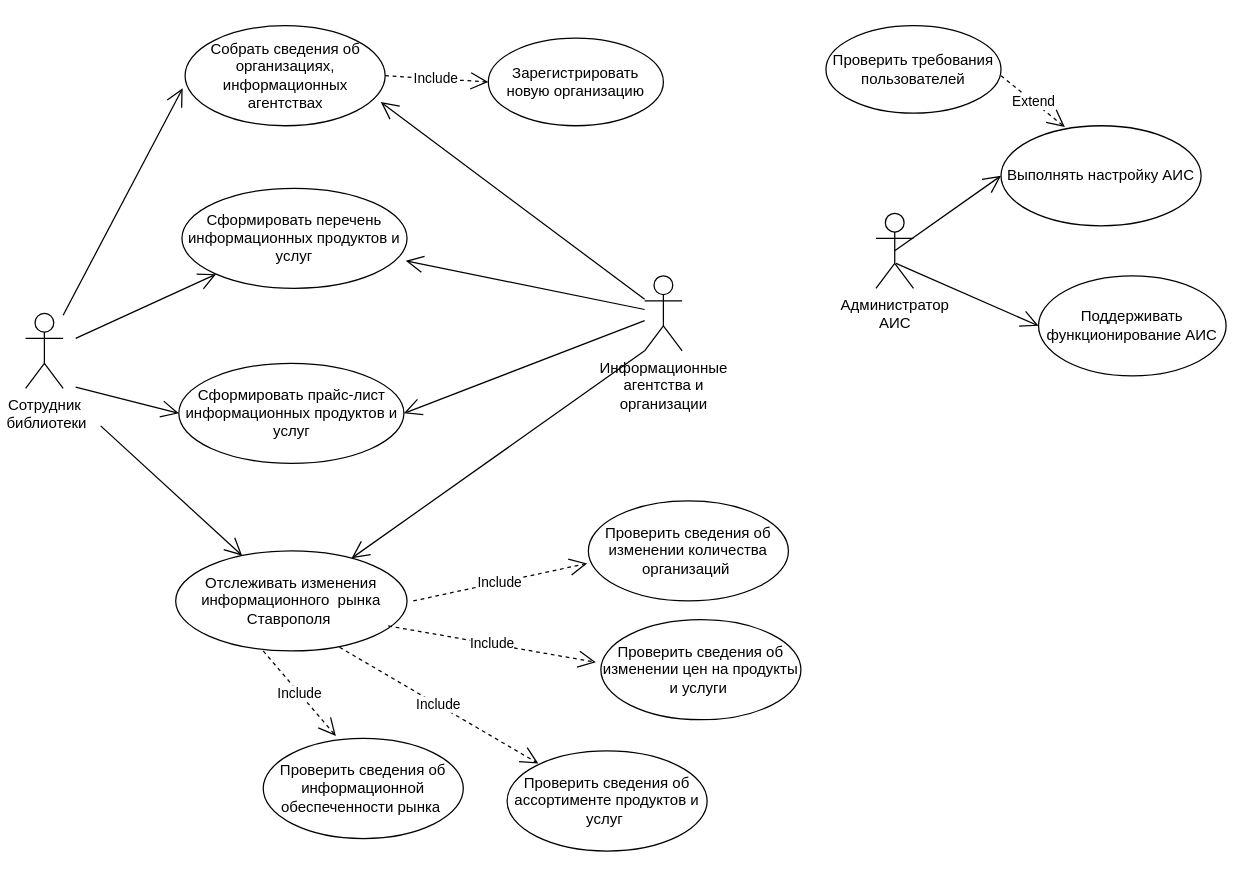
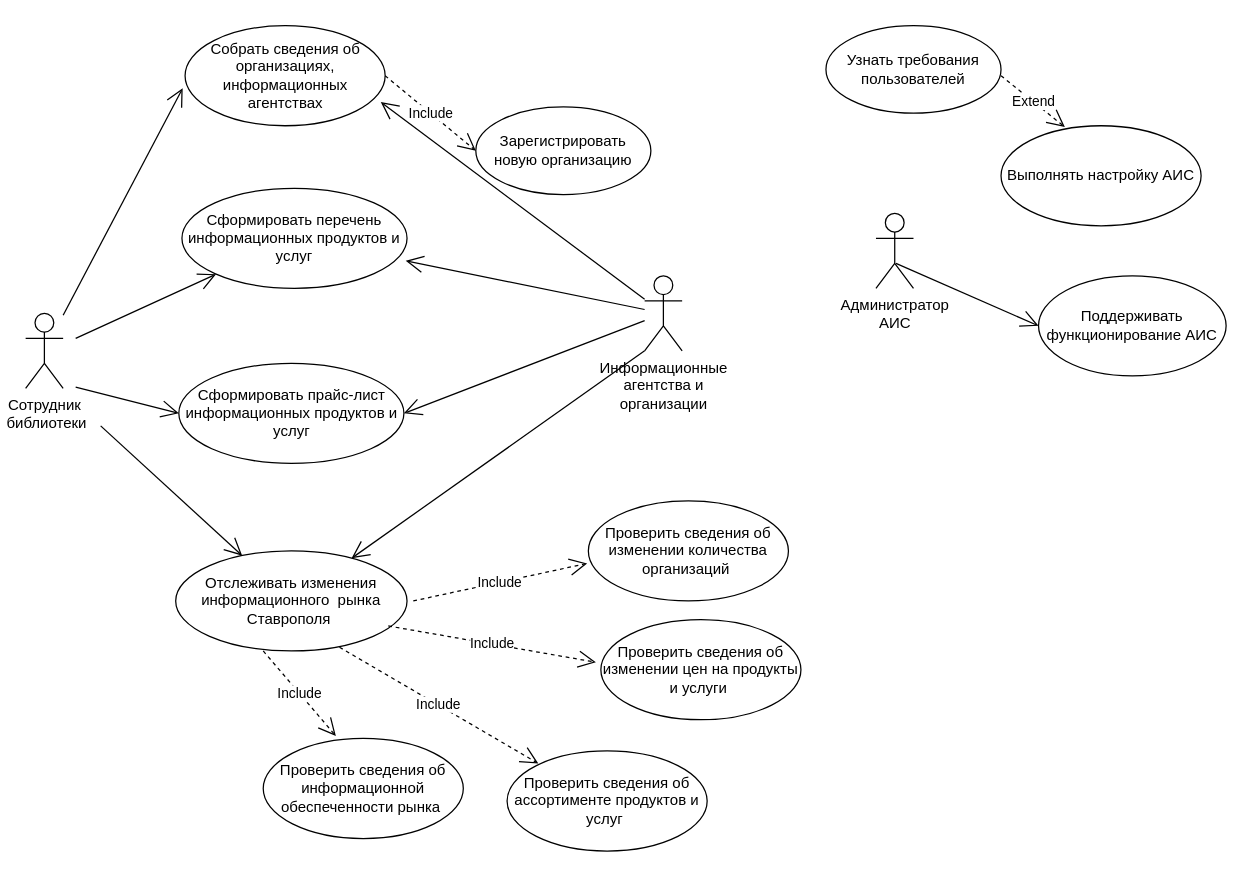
node "Проверить требования пользователей": label "Проверить требования пользователей" -> "Узнать требования пользователей"
node "Зарегистрировать новую организацию": moved (576, 82) -> (563, 151)
edge "Администратор АИС" -> "Выполнять настройку АИС": removed
